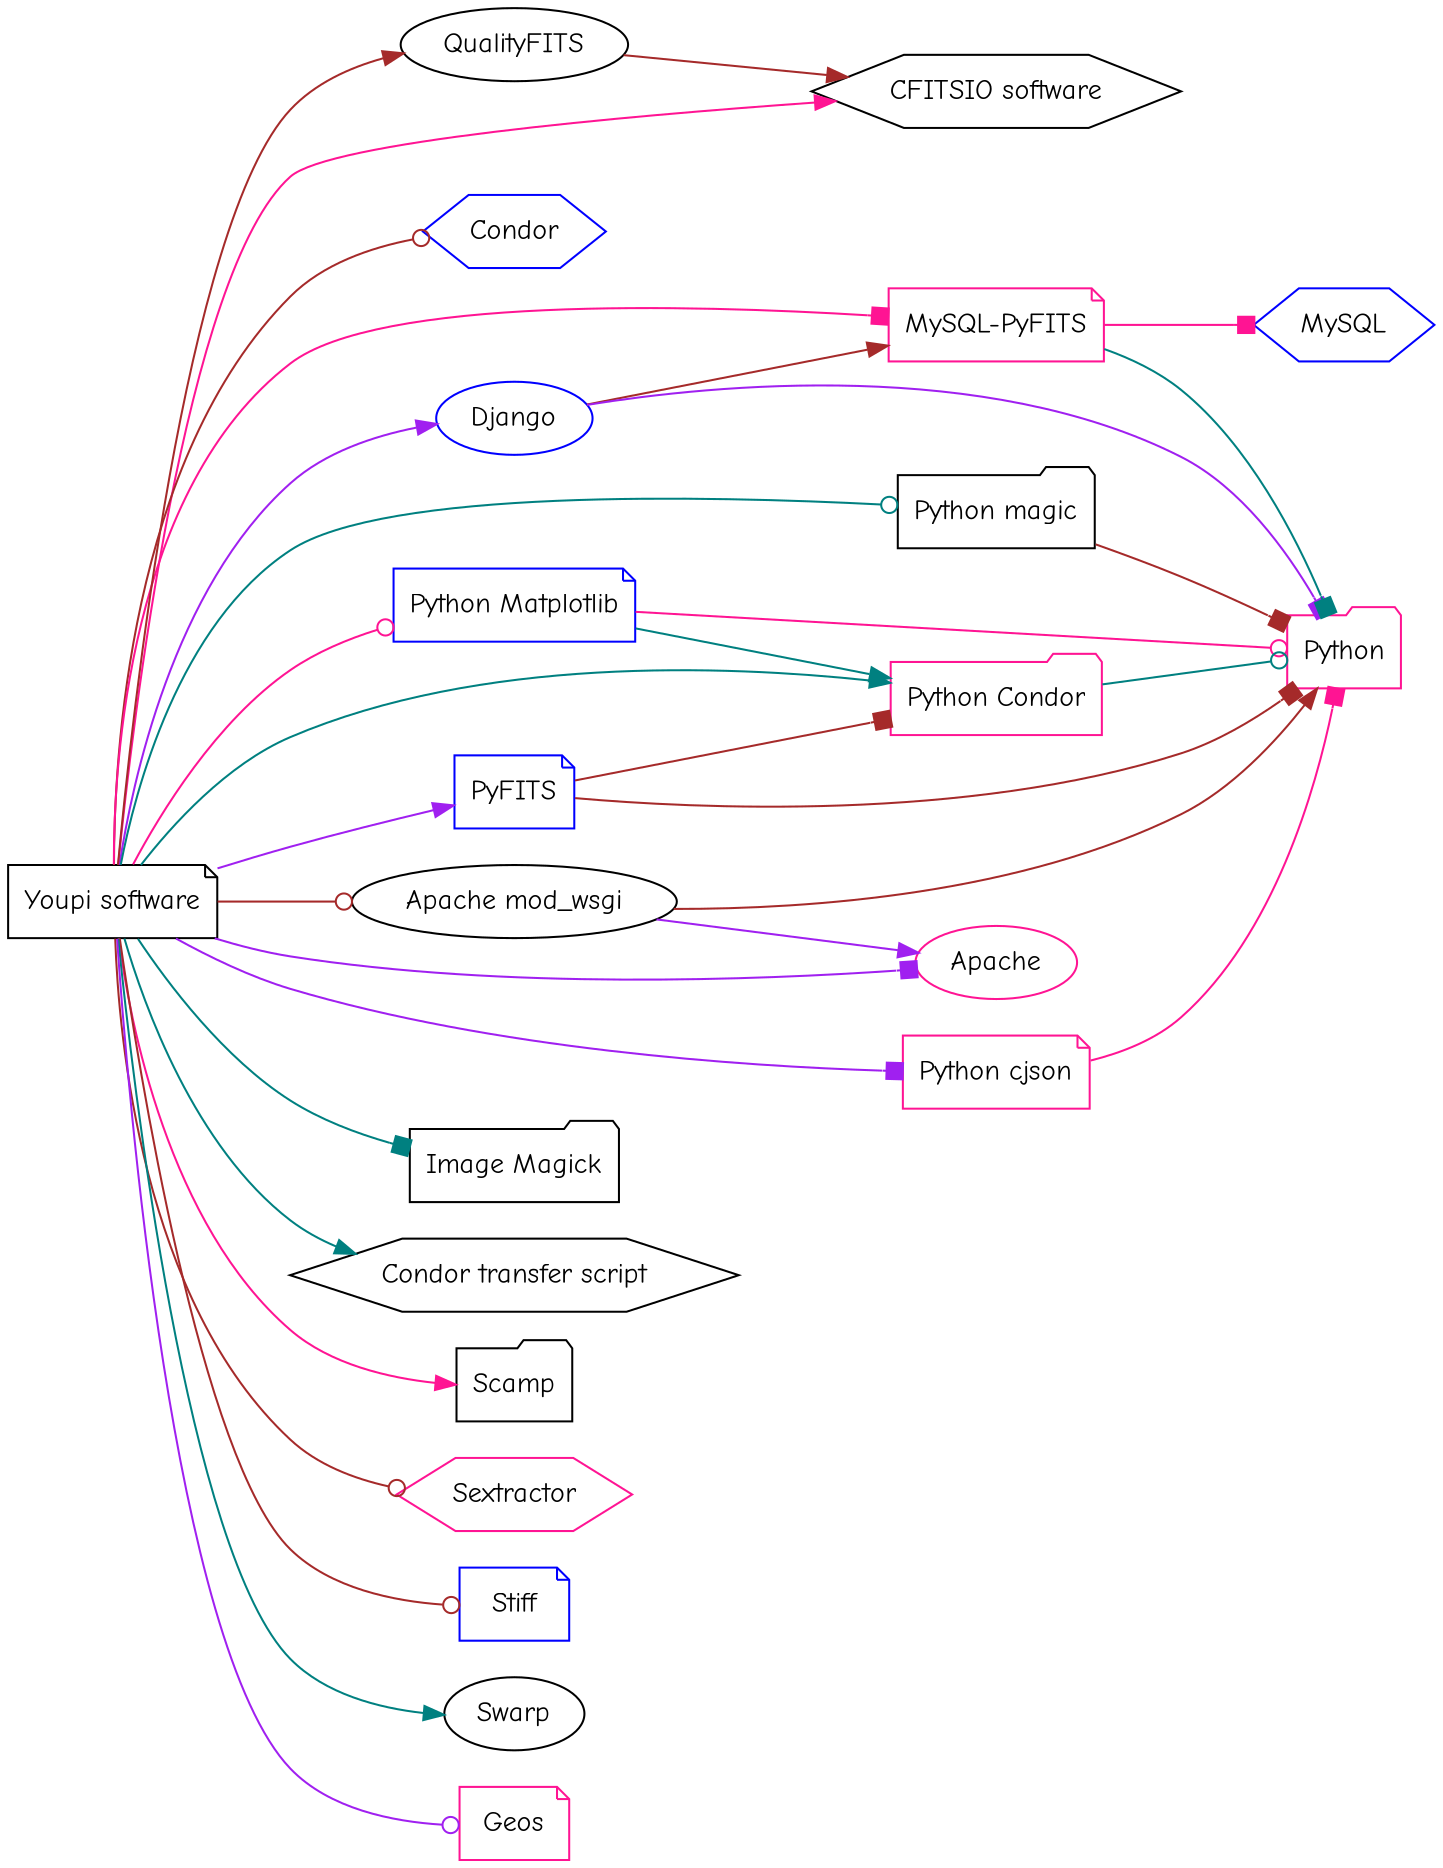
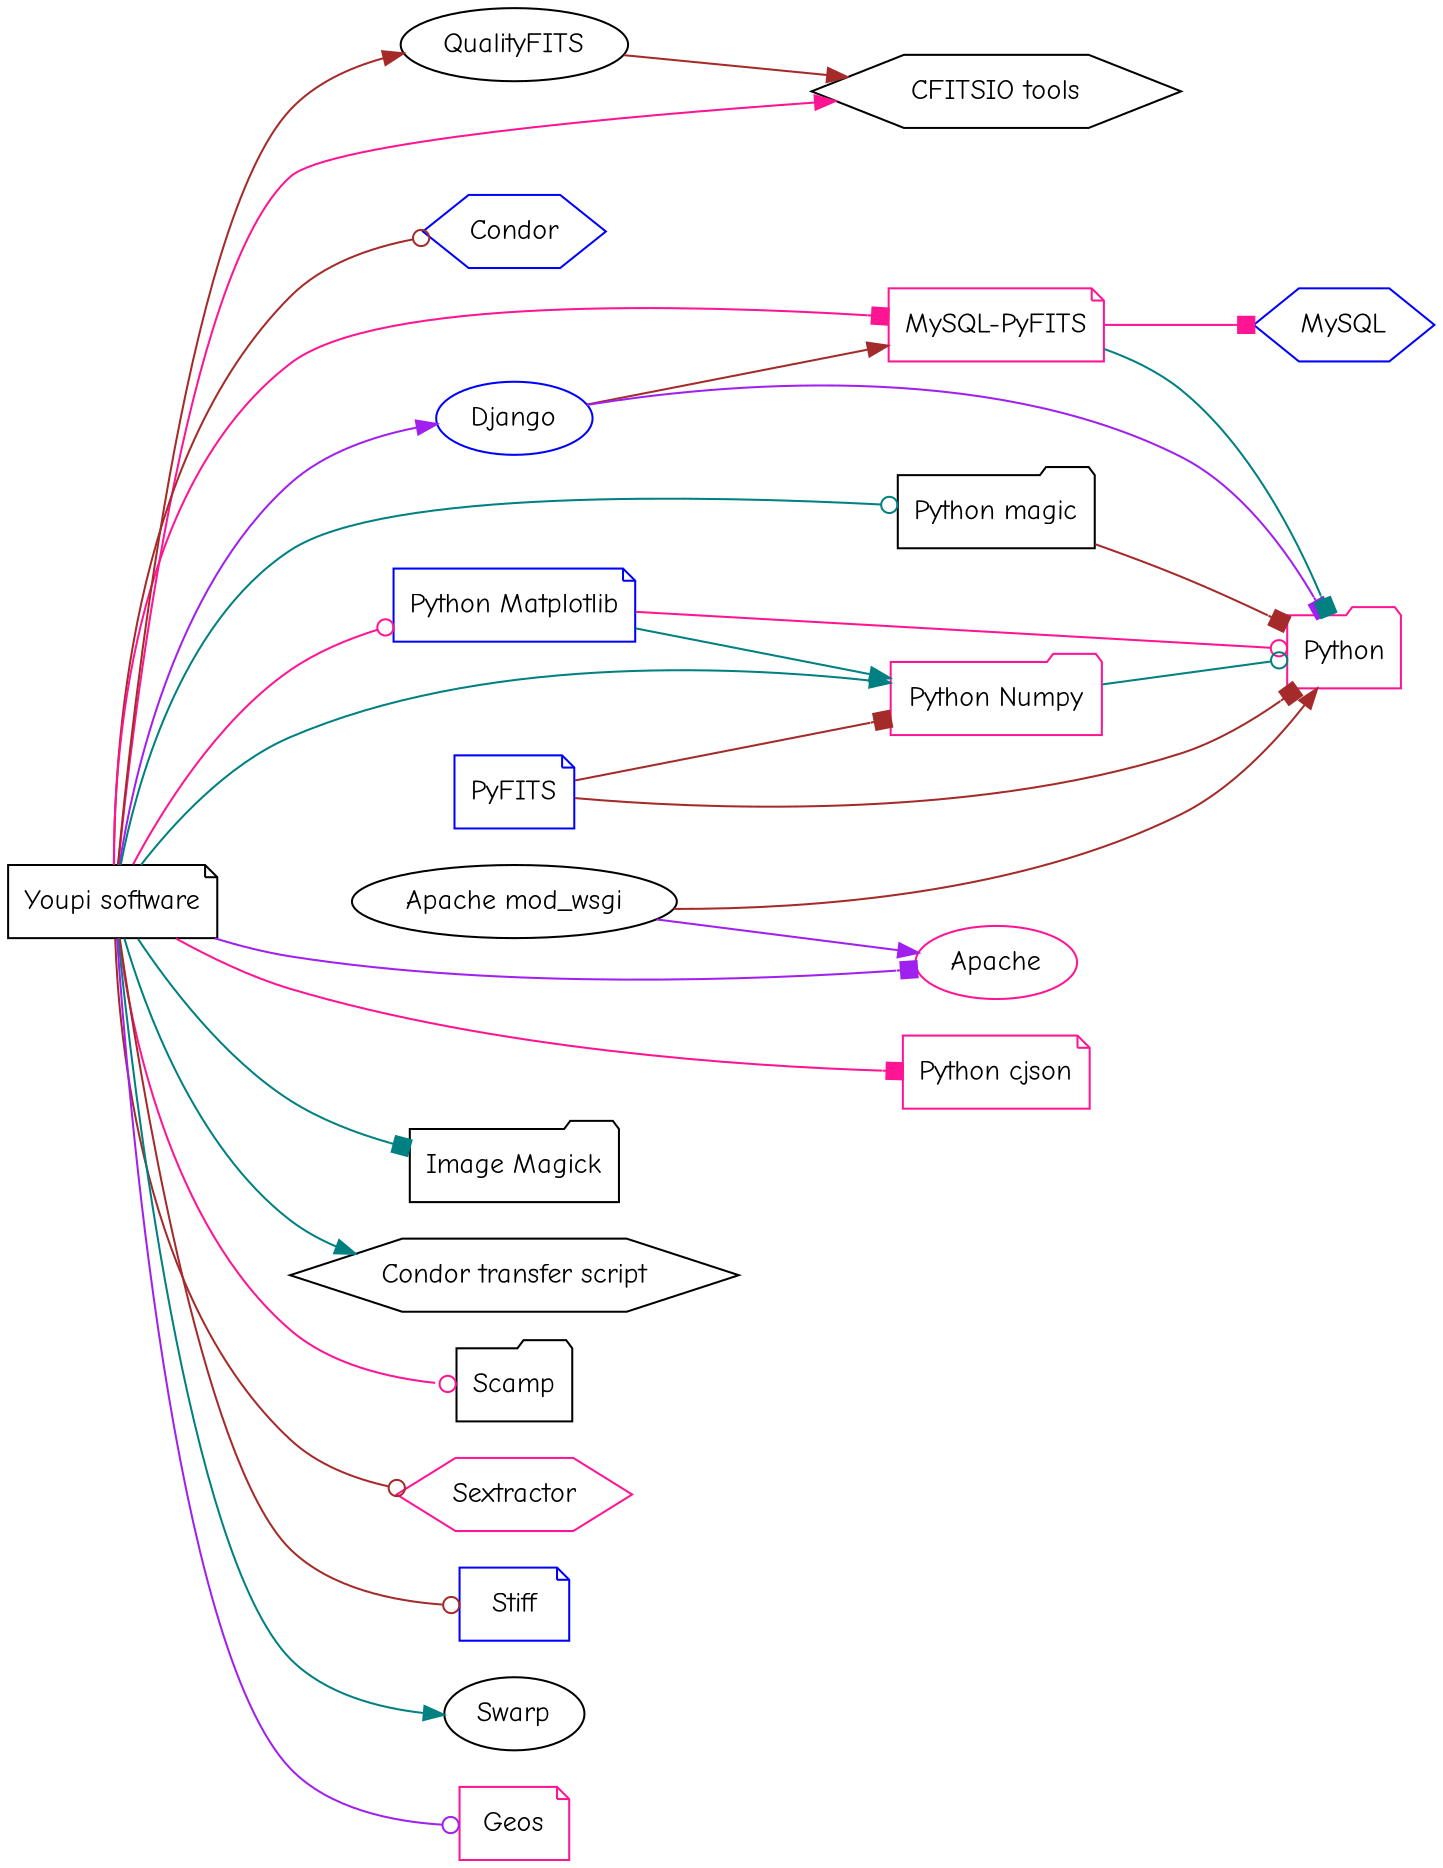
node "CFITSIO software": label "CFITSIO software" -> "CFITSIO tools"
node "Python Condor": label "Python Condor" -> "Python Numpy"
edge "Youpi software" -> "PyFITS": removed
edge "Youpi software" -> "Apache mod_wsgi": removed
edge "Python cjson" -> "Python": removed
edge "Youpi software" -> "Python cjson": color purple -> deeppink
edge "Youpi software" -> "Scamp": arrowhead normal -> odot
